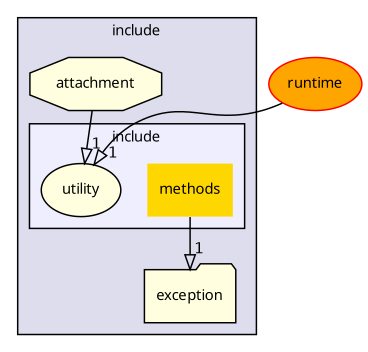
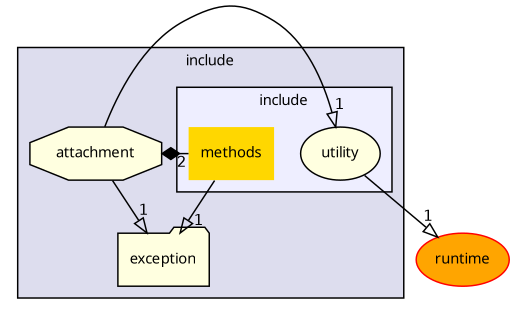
edge "runtime" -> "utility": reversed
edge "methods" -> "attachment": added
edge "attachment" -> "exception": added
